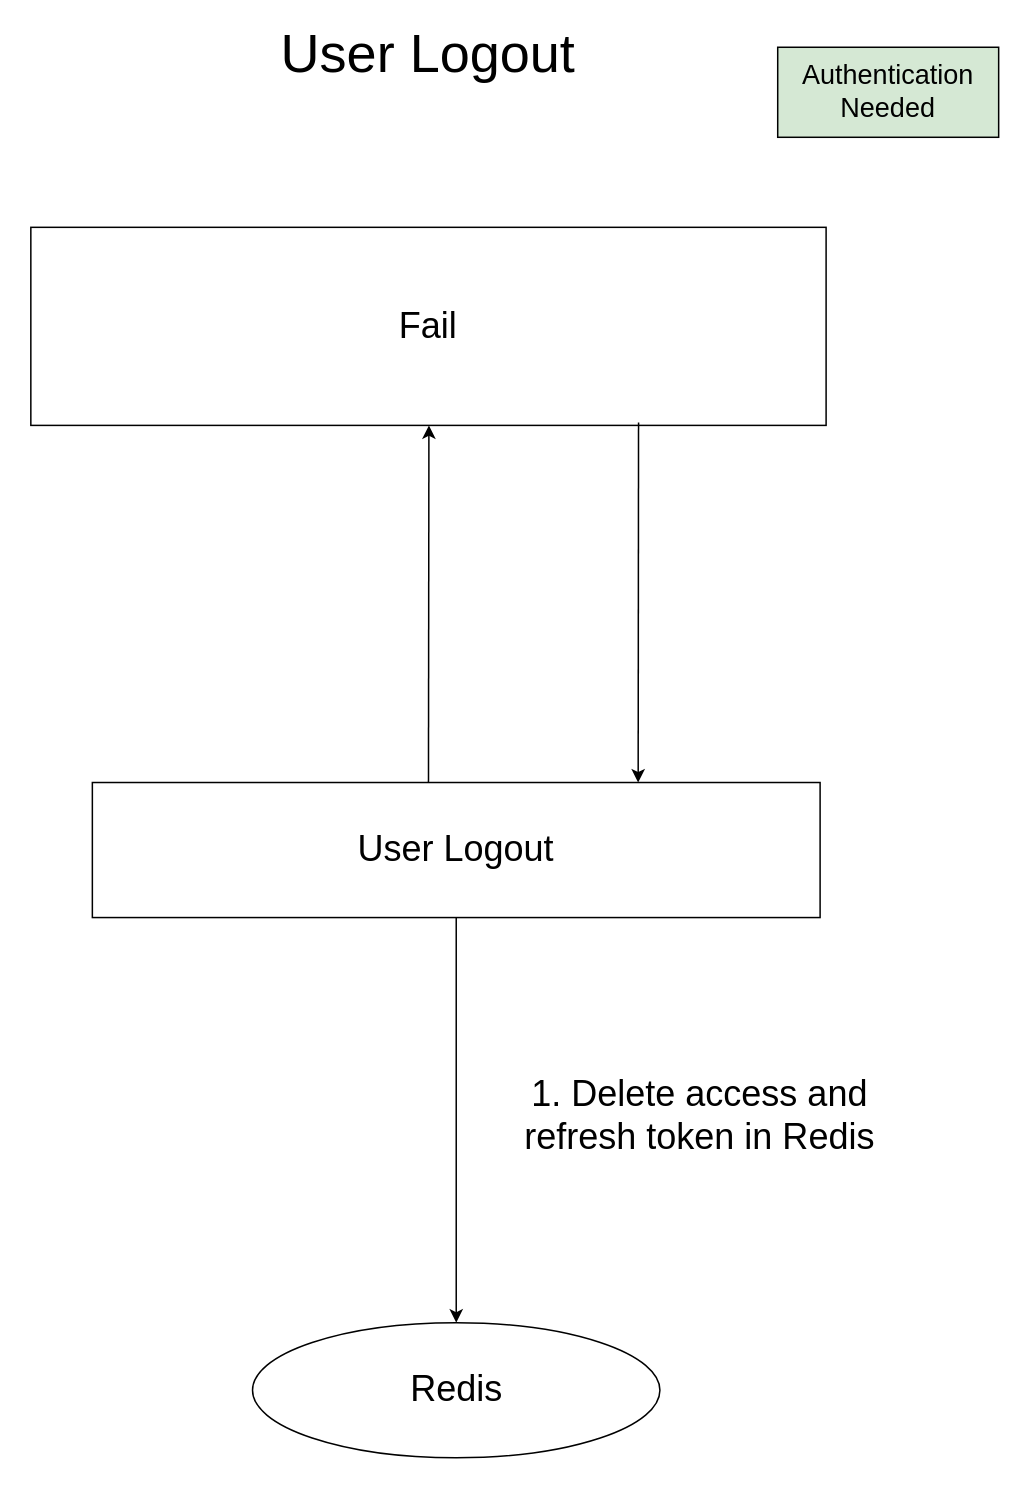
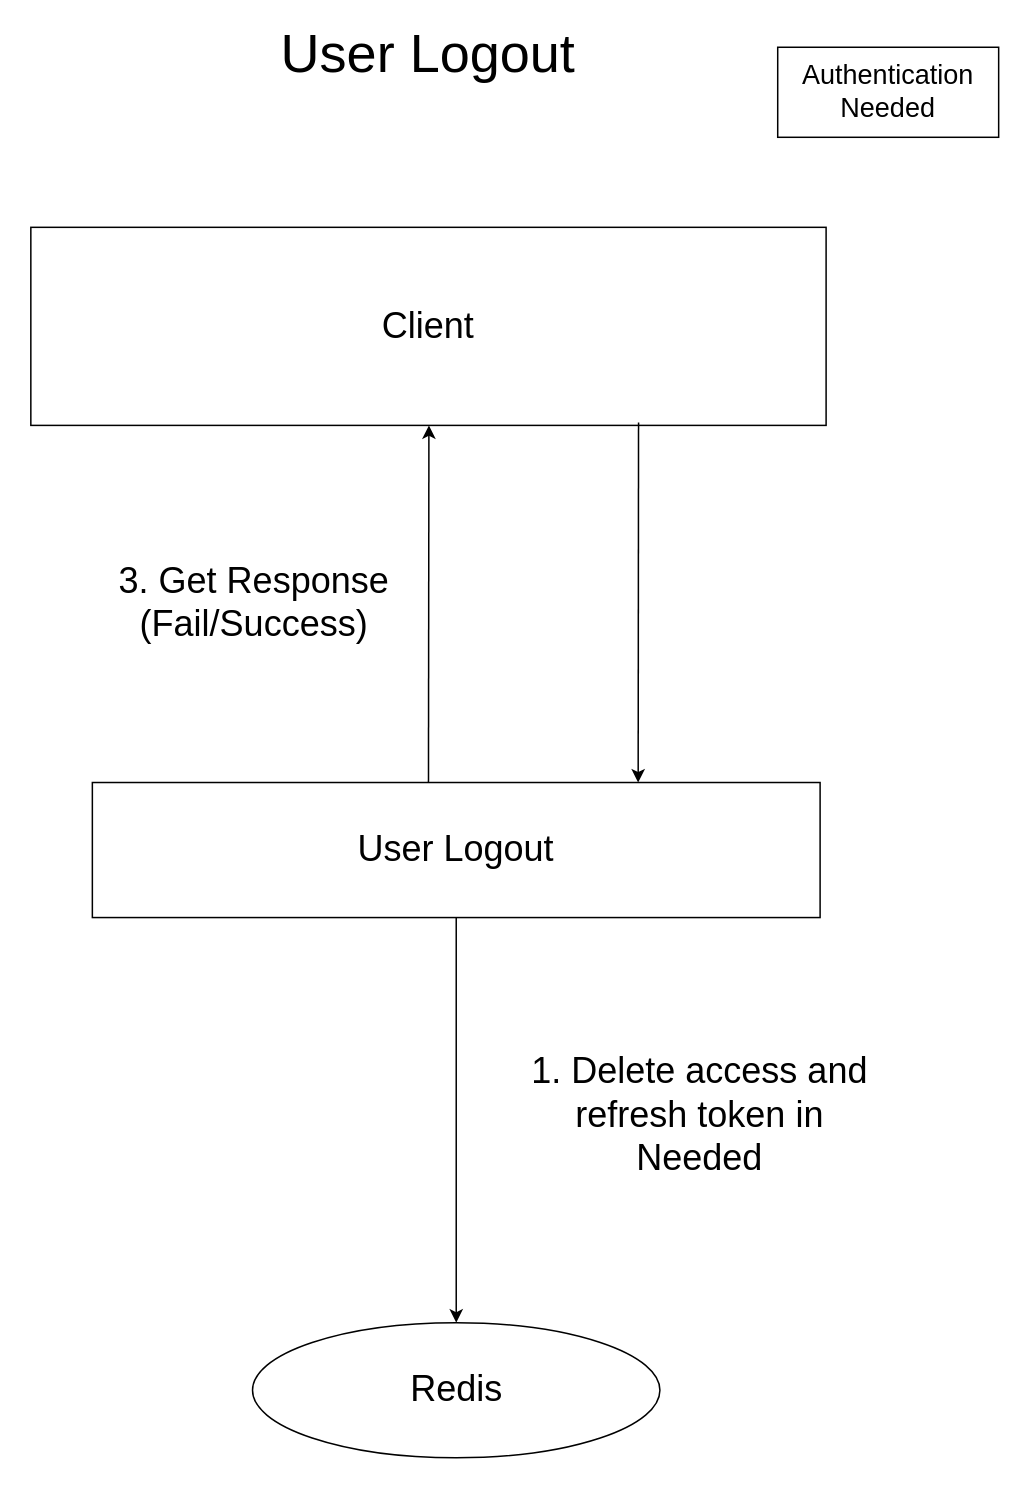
node "Authentication Needed": fillcolor #d5e8d4 -> #ffffff
node "Fail": label "Fail" -> "Client"
node "3. Get Response (Fail/Success)": added
node "1. Delete access and refresh token in Redis": label "1. Delete access and refresh token in Redis" -> "1. Delete access and refresh token in Needed"
